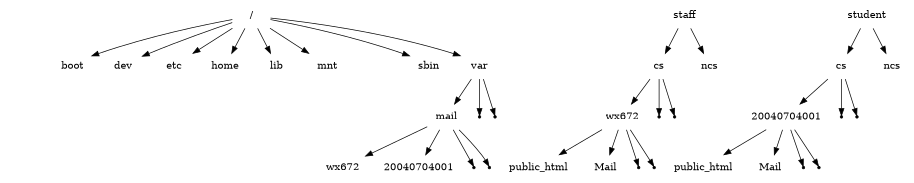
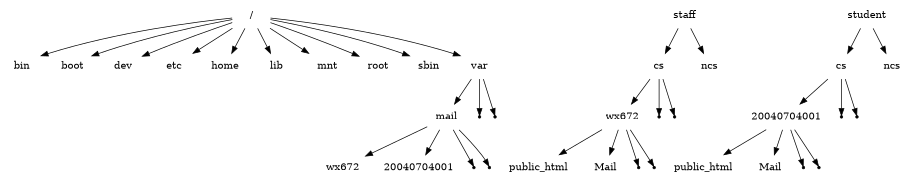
node "bin": added
node "root": added
